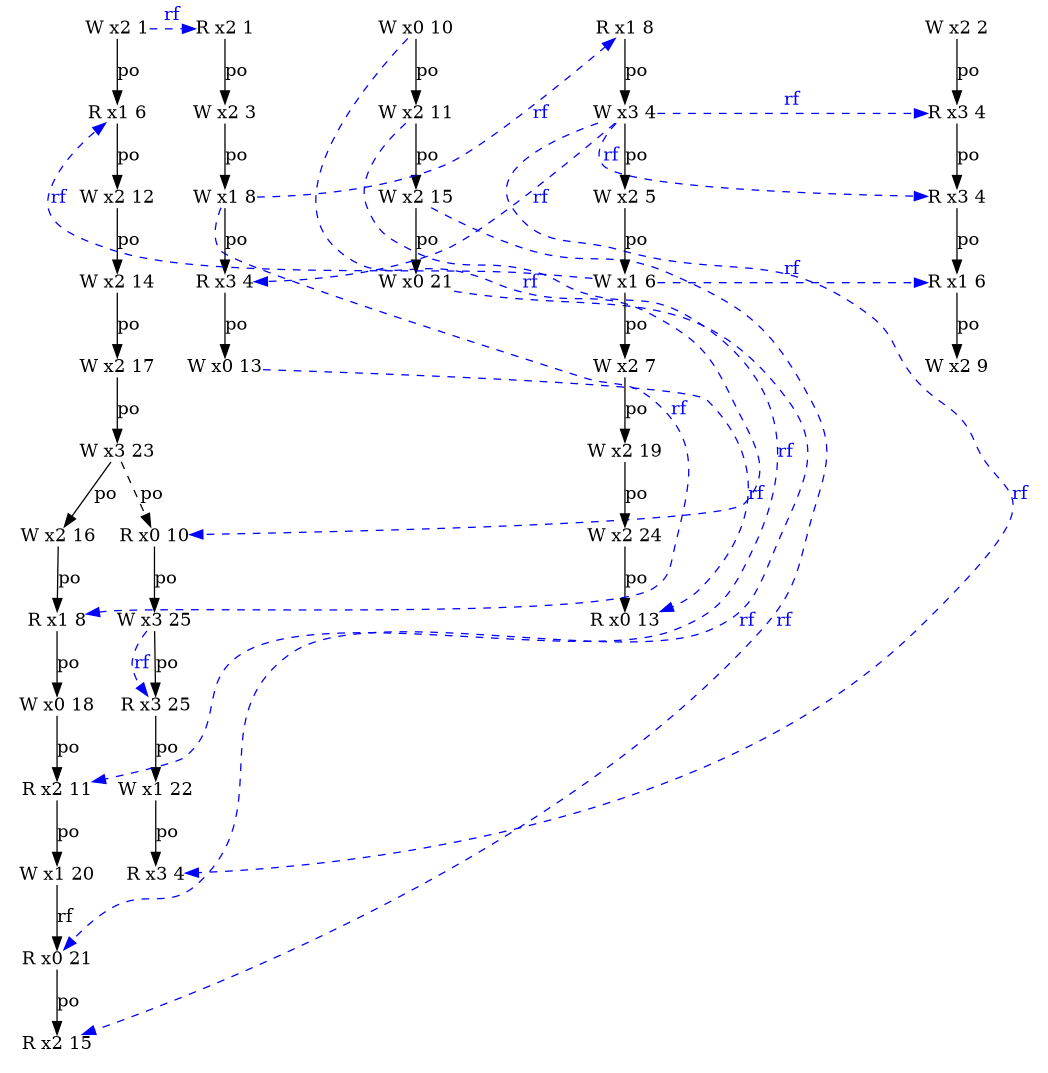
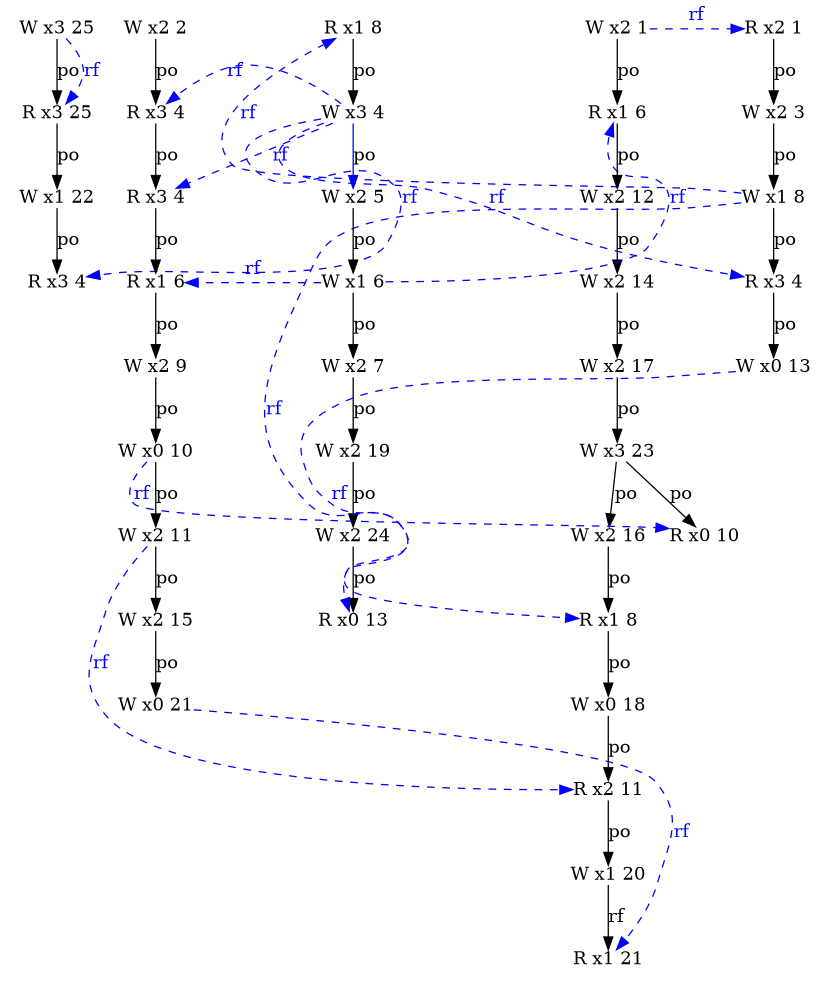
edge "W x3 4" -> "W x2 5": color black -> blue
edge "W x2 9" -> "W x0 10": added, label "po"
edge "W x3 23" -> "R x0 10": style dashed -> solid
edge "R x0 10" -> "W x3 25": removed, label "po"
node "R x0 21": label "R x0 21" -> "R x1 21"
node "R x2 15": removed
